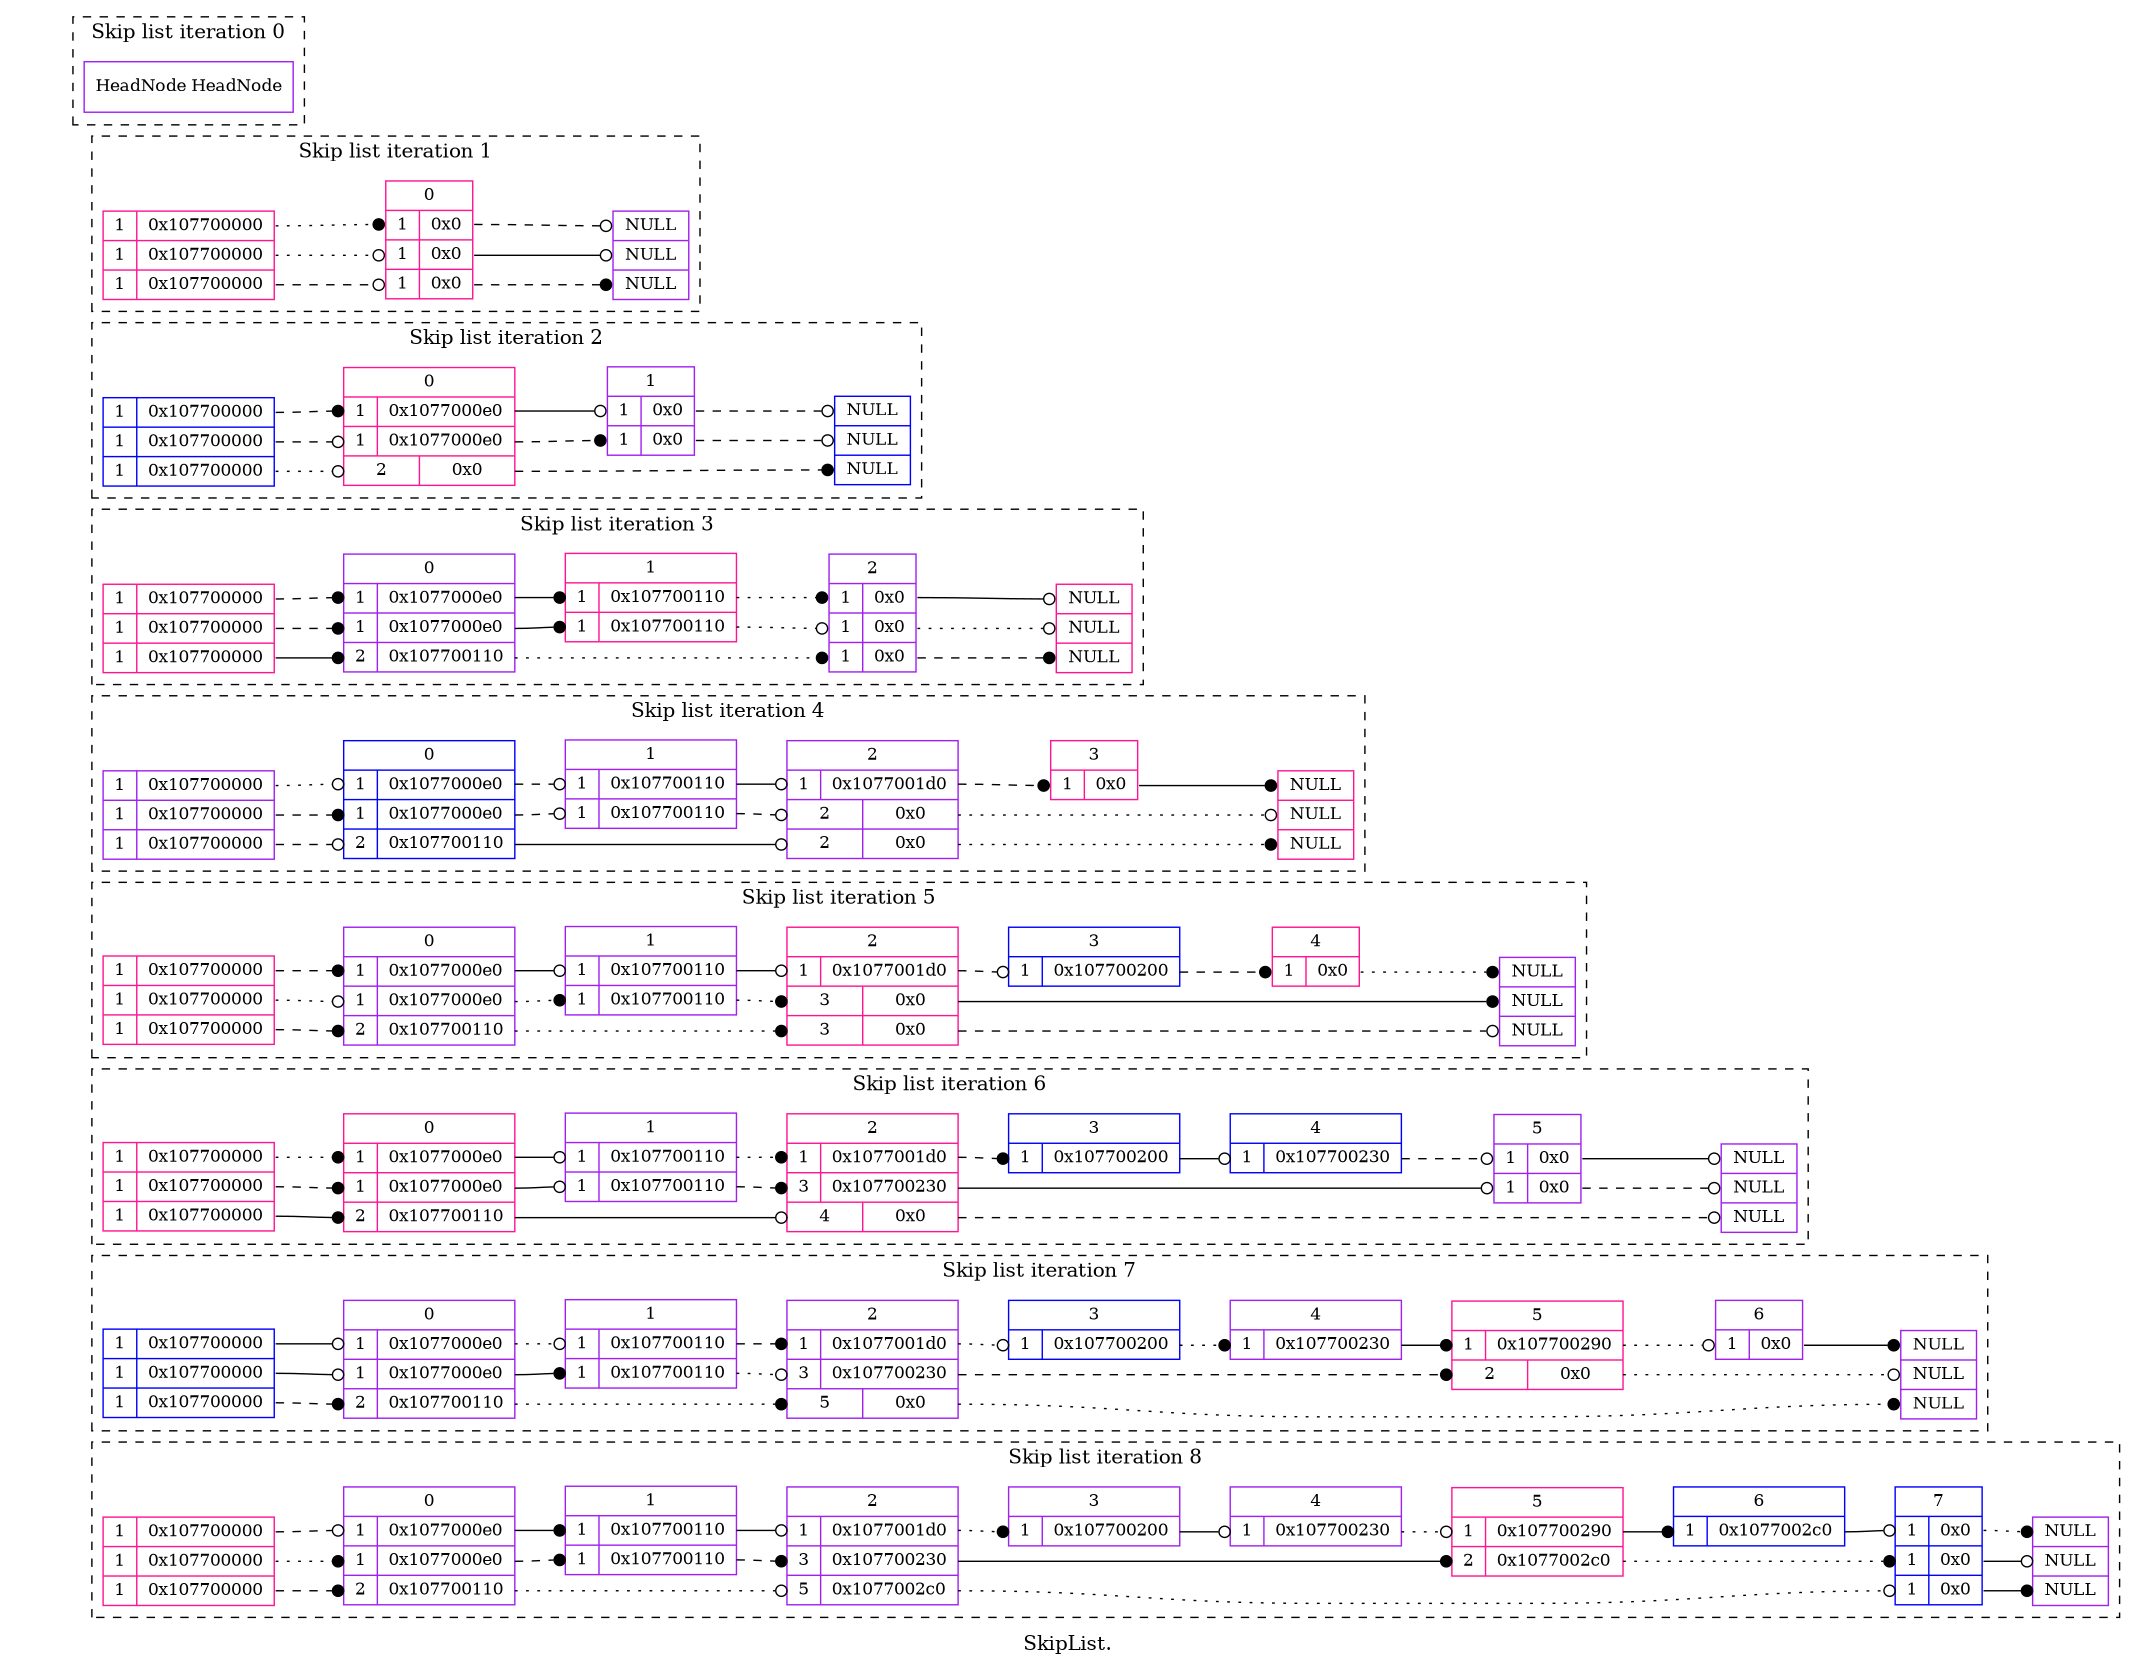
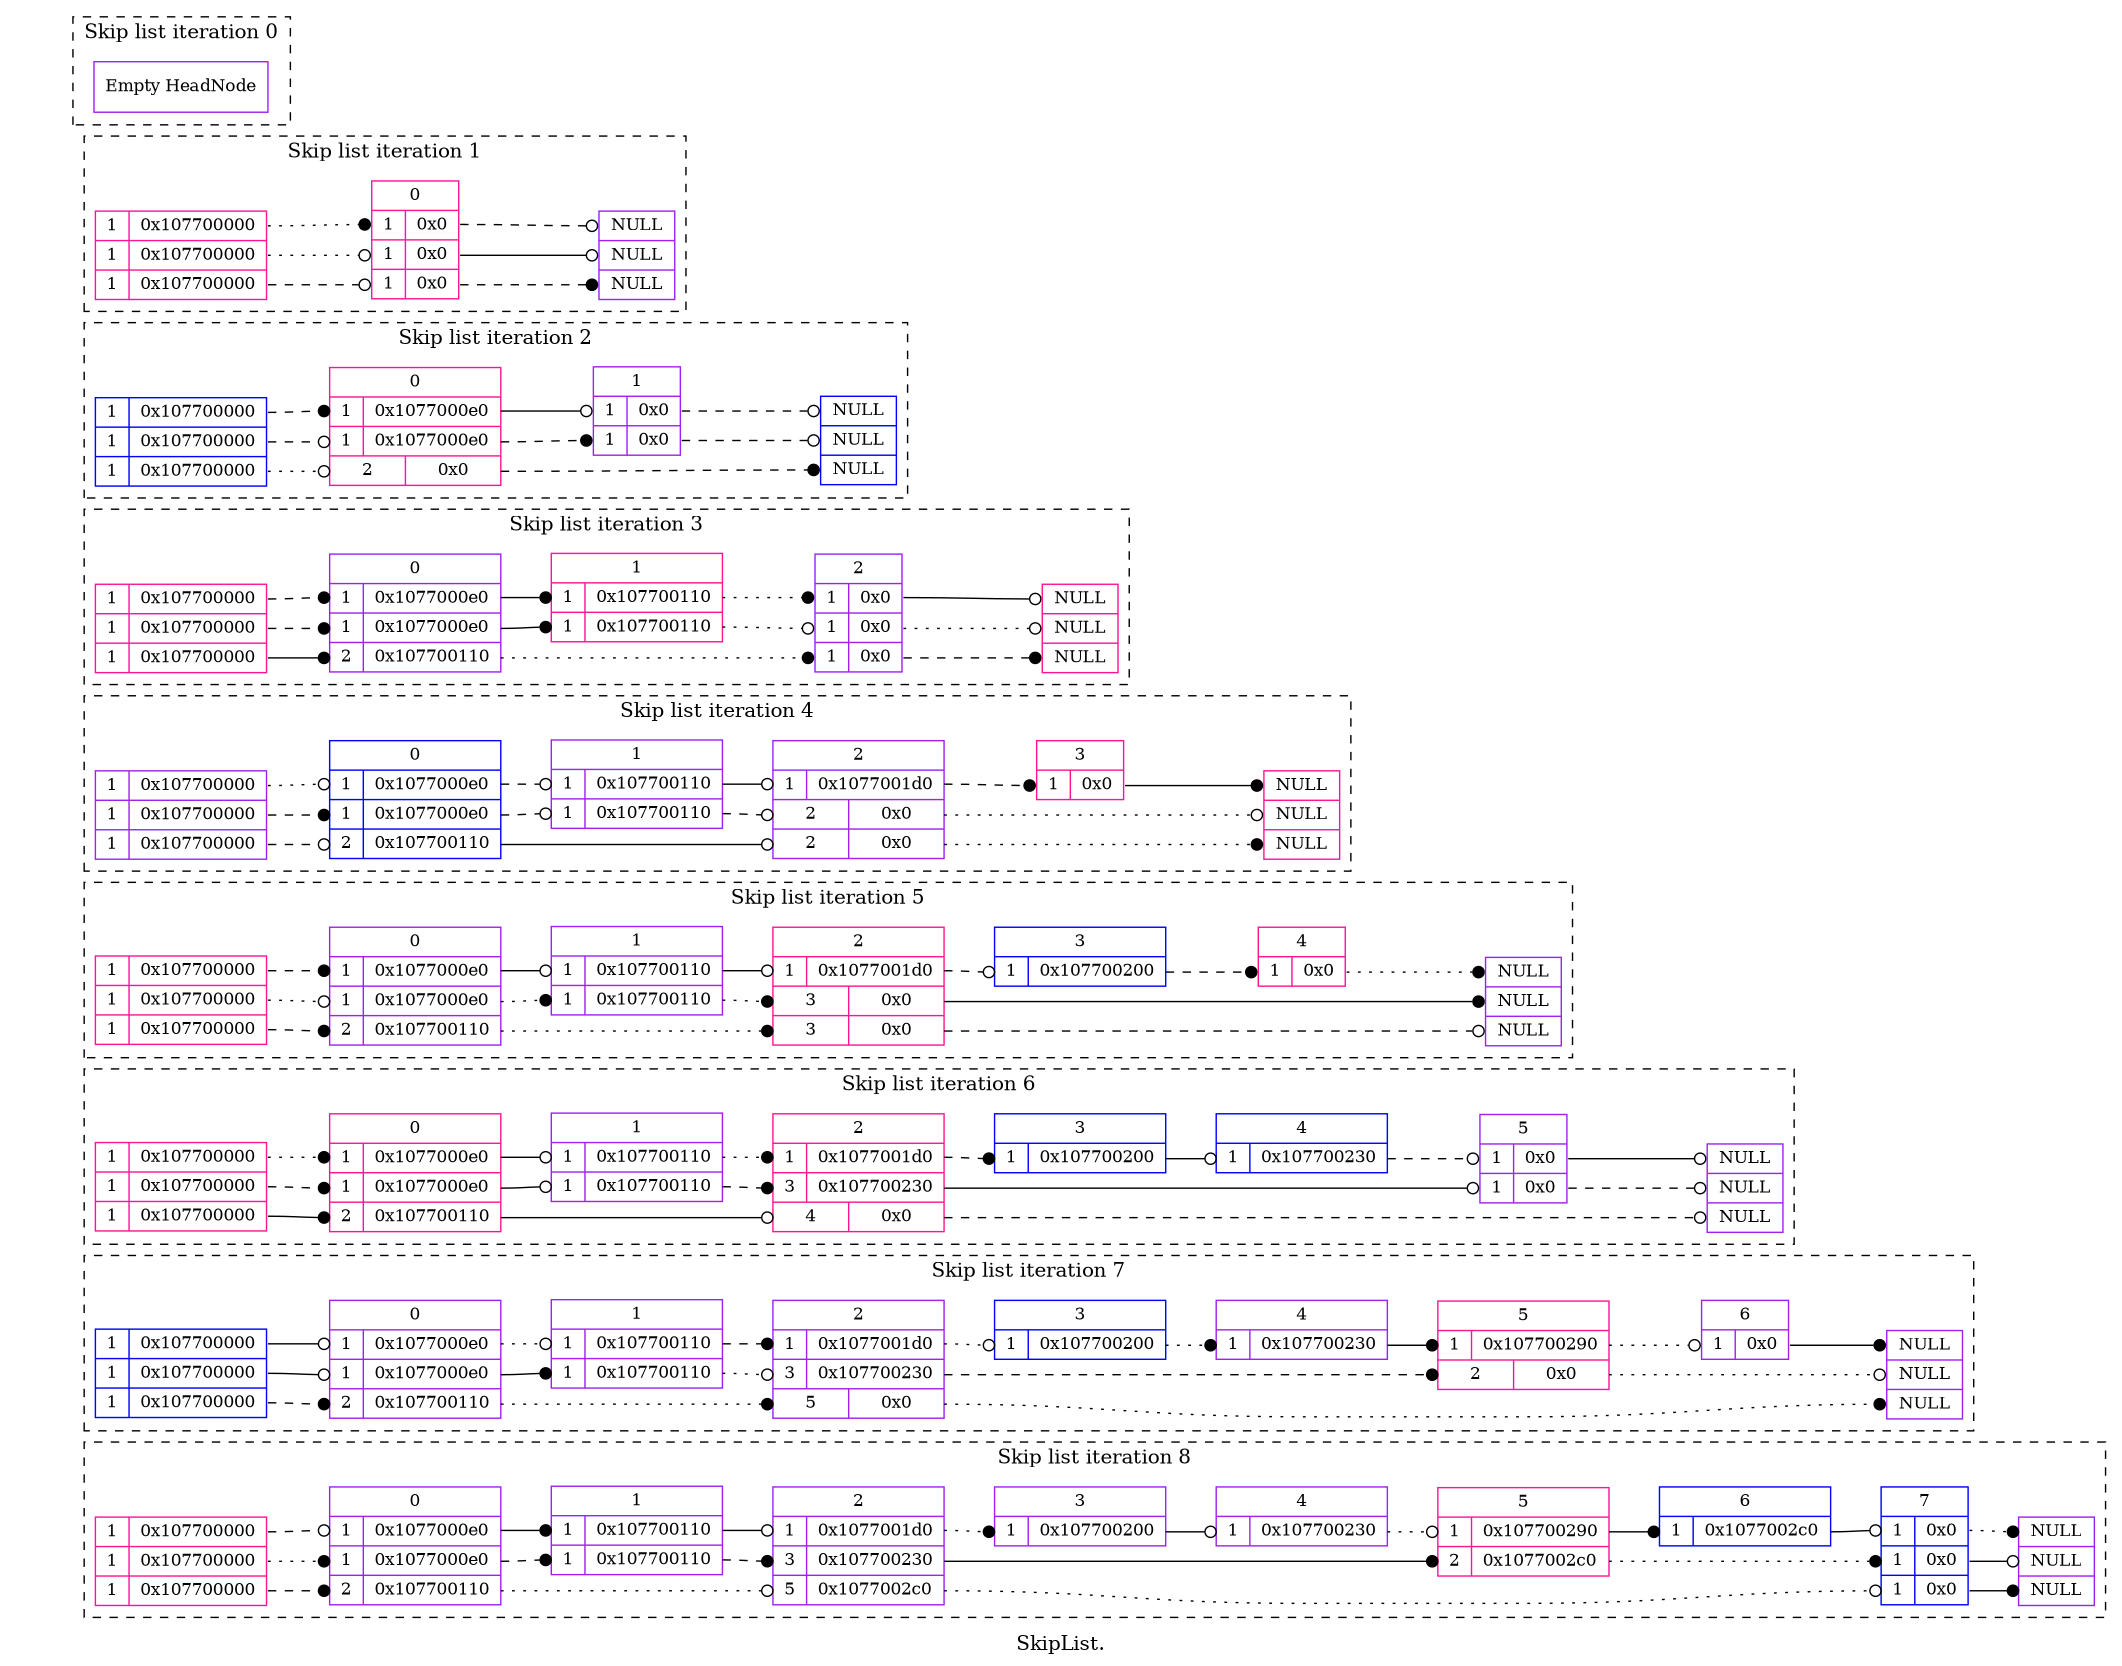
node "HeadNode HeadNode": label "HeadNode HeadNode" -> "Empty HeadNode"
